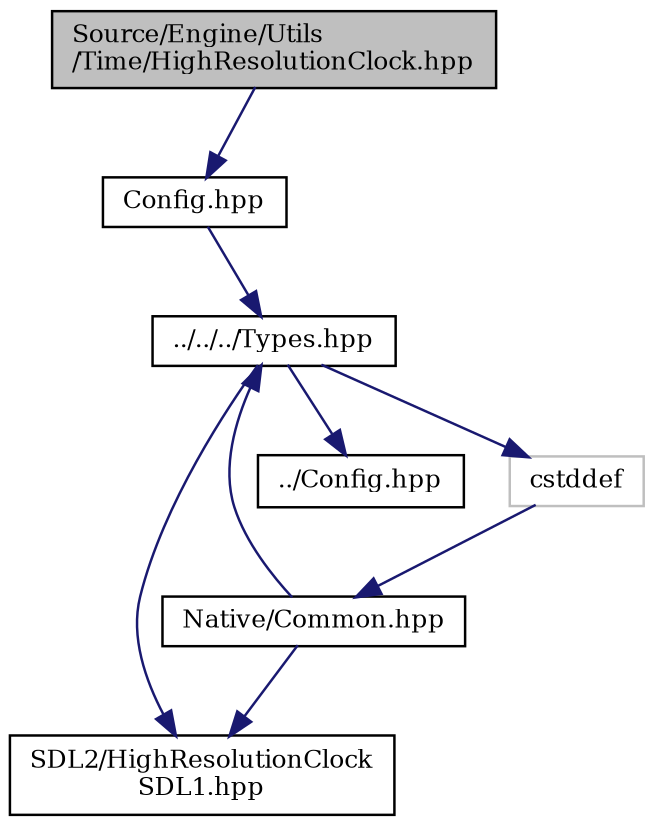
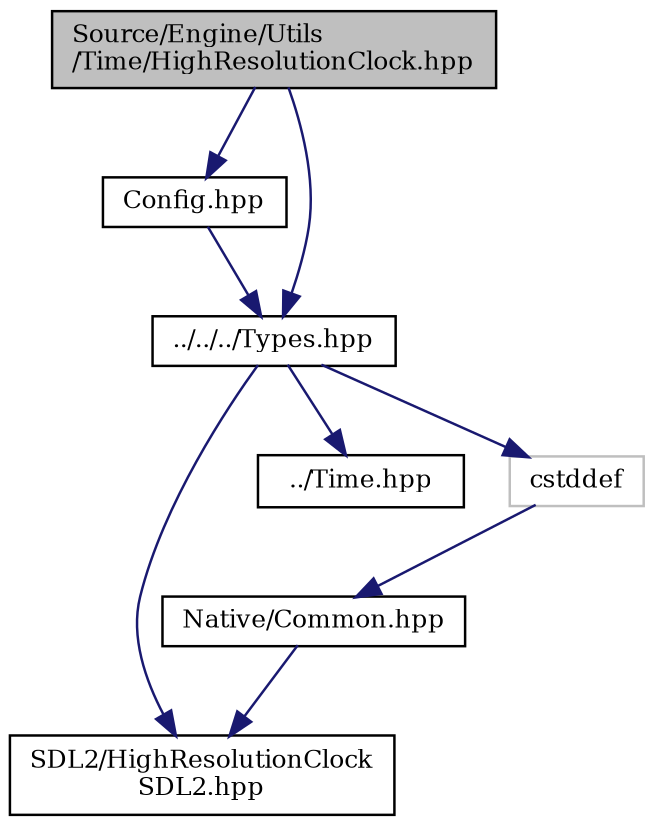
node "../Config.hpp": label "../Config.hpp" -> "../Time.hpp"
edge "Native/Common.hpp" -> "../../../Types.hpp": now "Source/Engine/Utils /Time/HighResolutionClock.hpp" -> "../../../Types.hpp"
node "SDL2/HighResolutionClock SDL1.hpp": label "SDL2/HighResolutionClock SDL1.hpp" -> "SDL2/HighResolutionClock SDL2.hpp"
